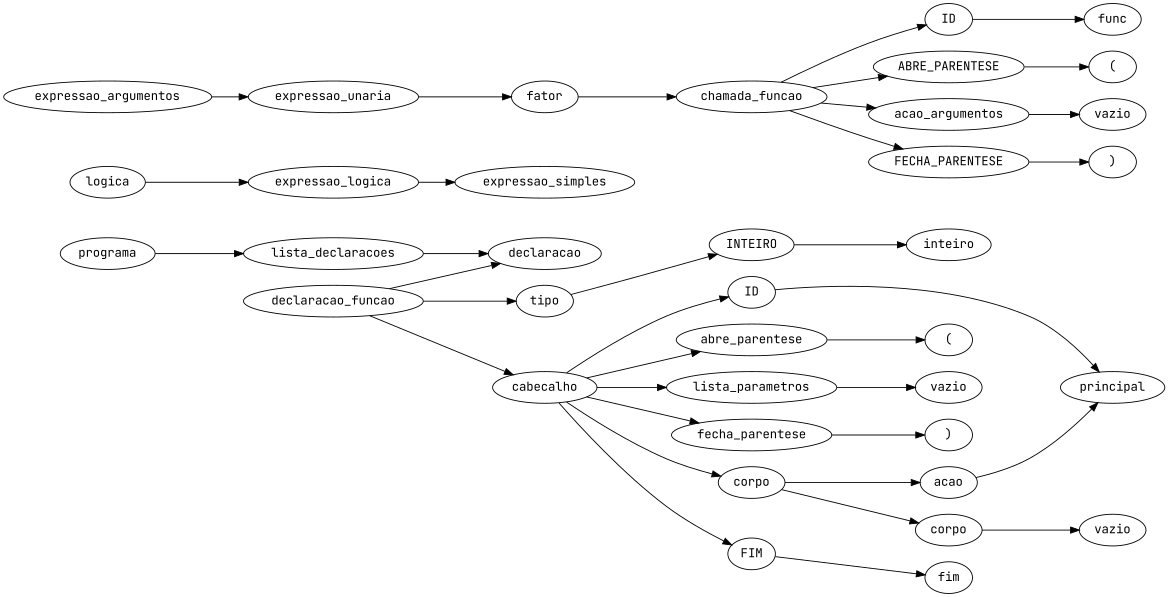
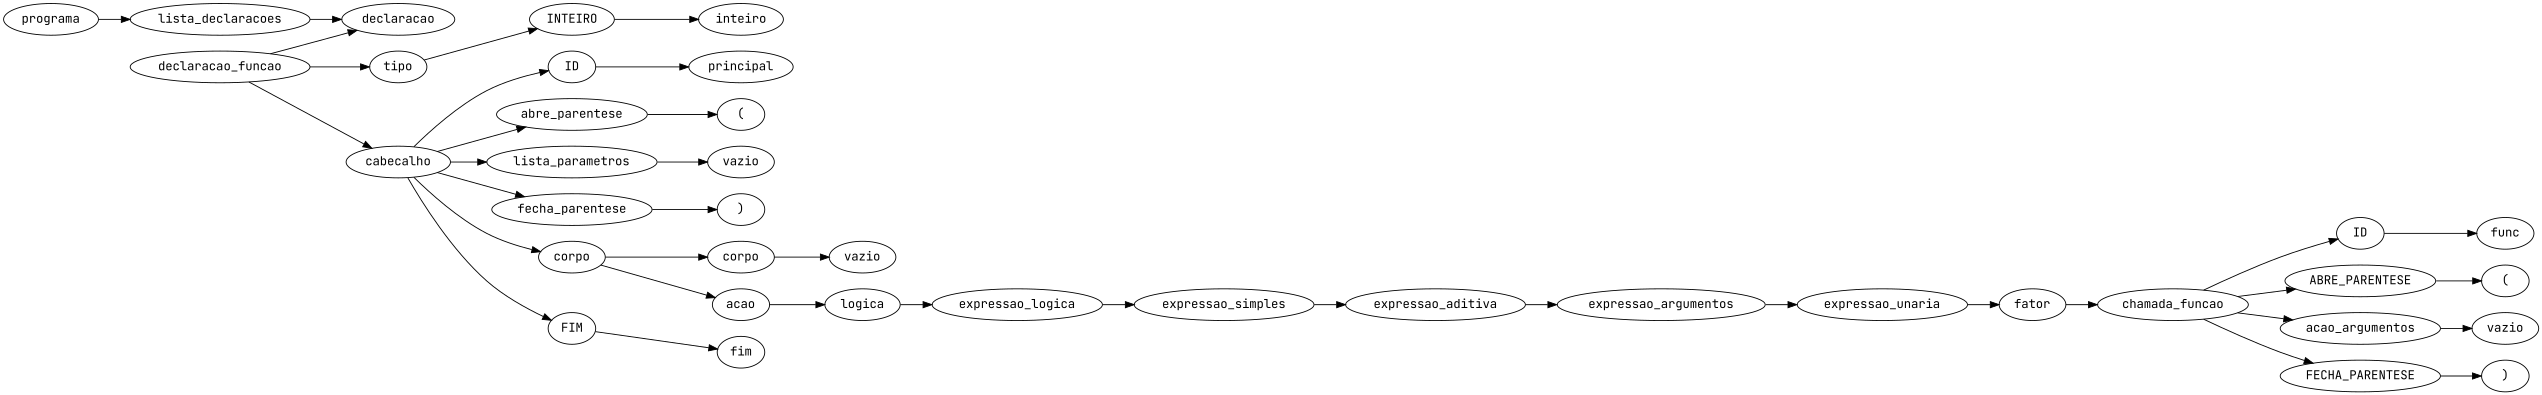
node "expressao_aditiva": added
edge "acao" -> "principal": now "acao" -> "logica"
